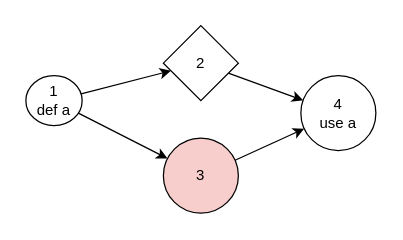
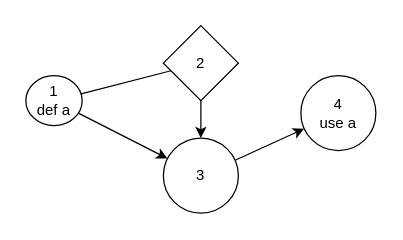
edge "1 def a" -> "2": arrowhead classic -> none
edge "2" -> "4 use a": now "2" -> "3"
node "3": fillcolor #f8cecc -> #ffffff
